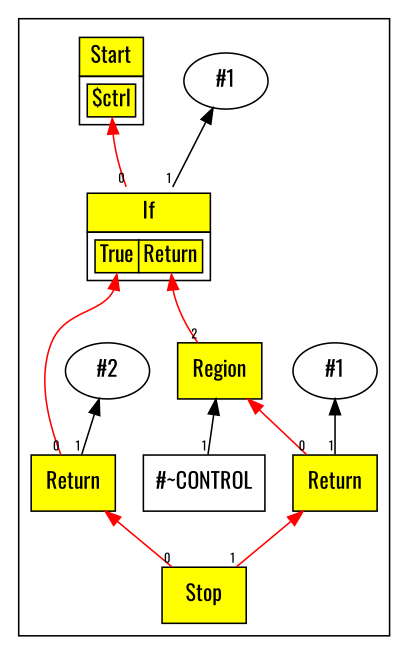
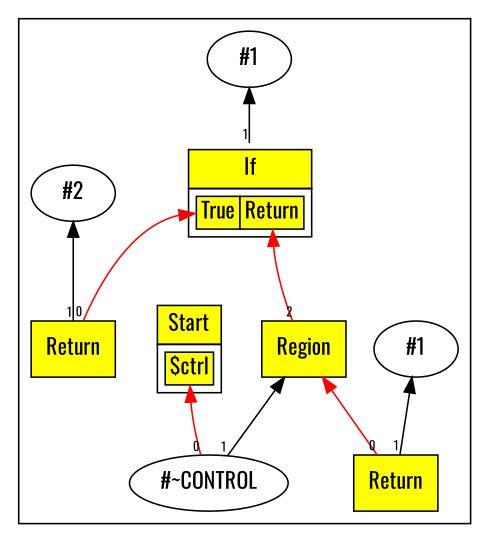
edge "If" -> "Start": now "#~CONTROL" -> "Start"
node "#~CONTROL": shape box -> ellipse
node "Stop": removed
